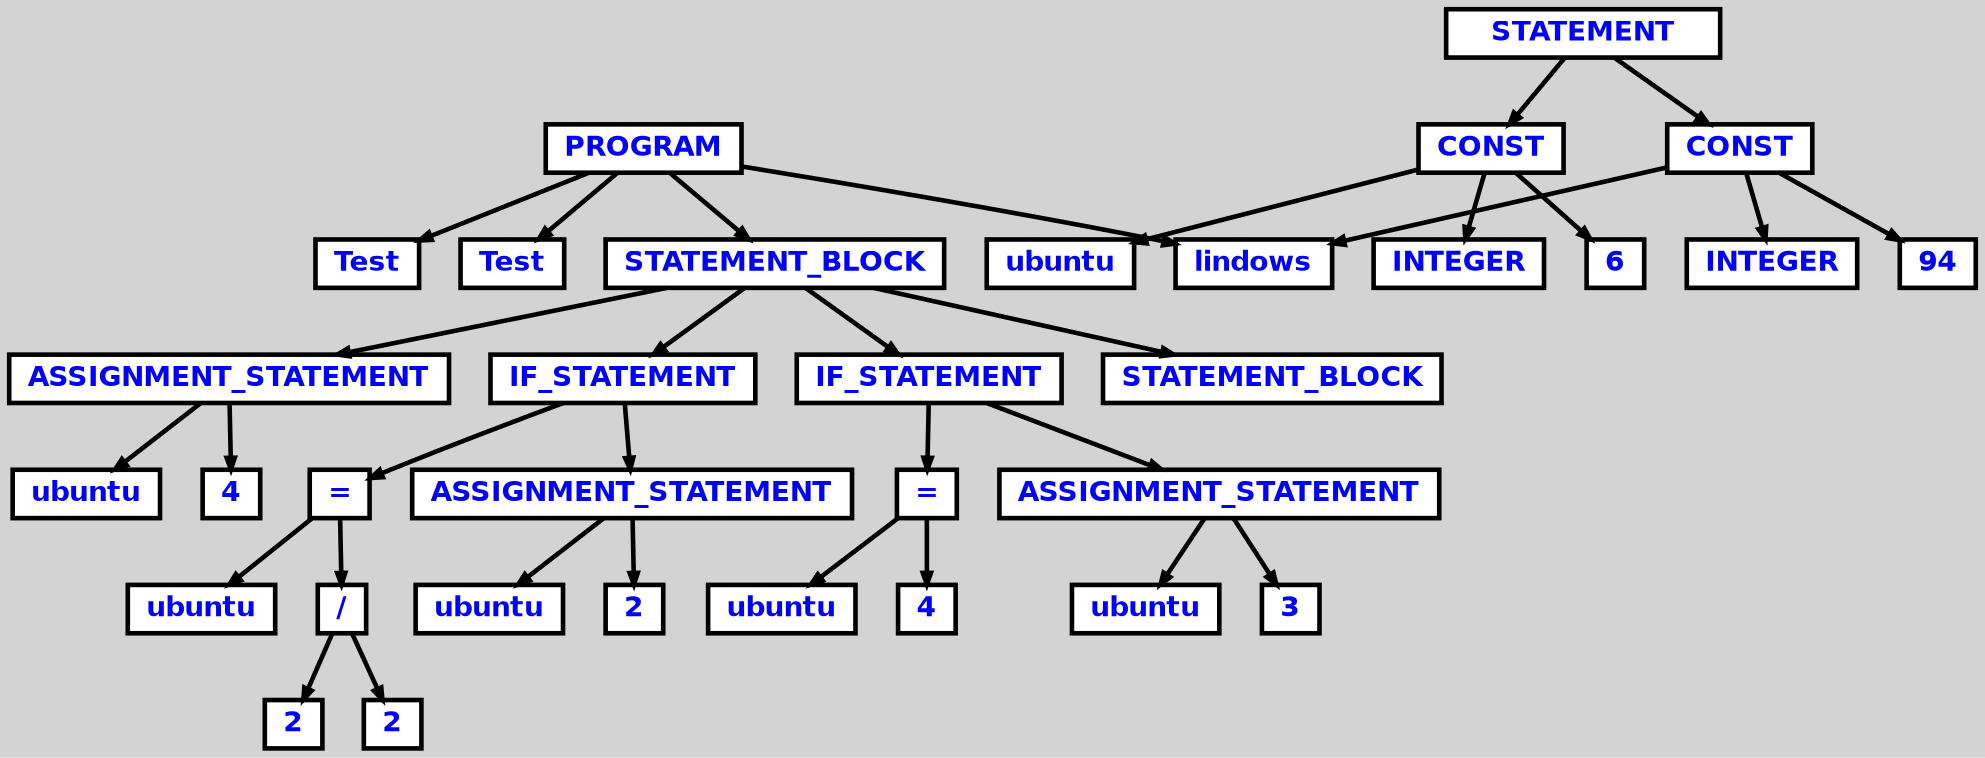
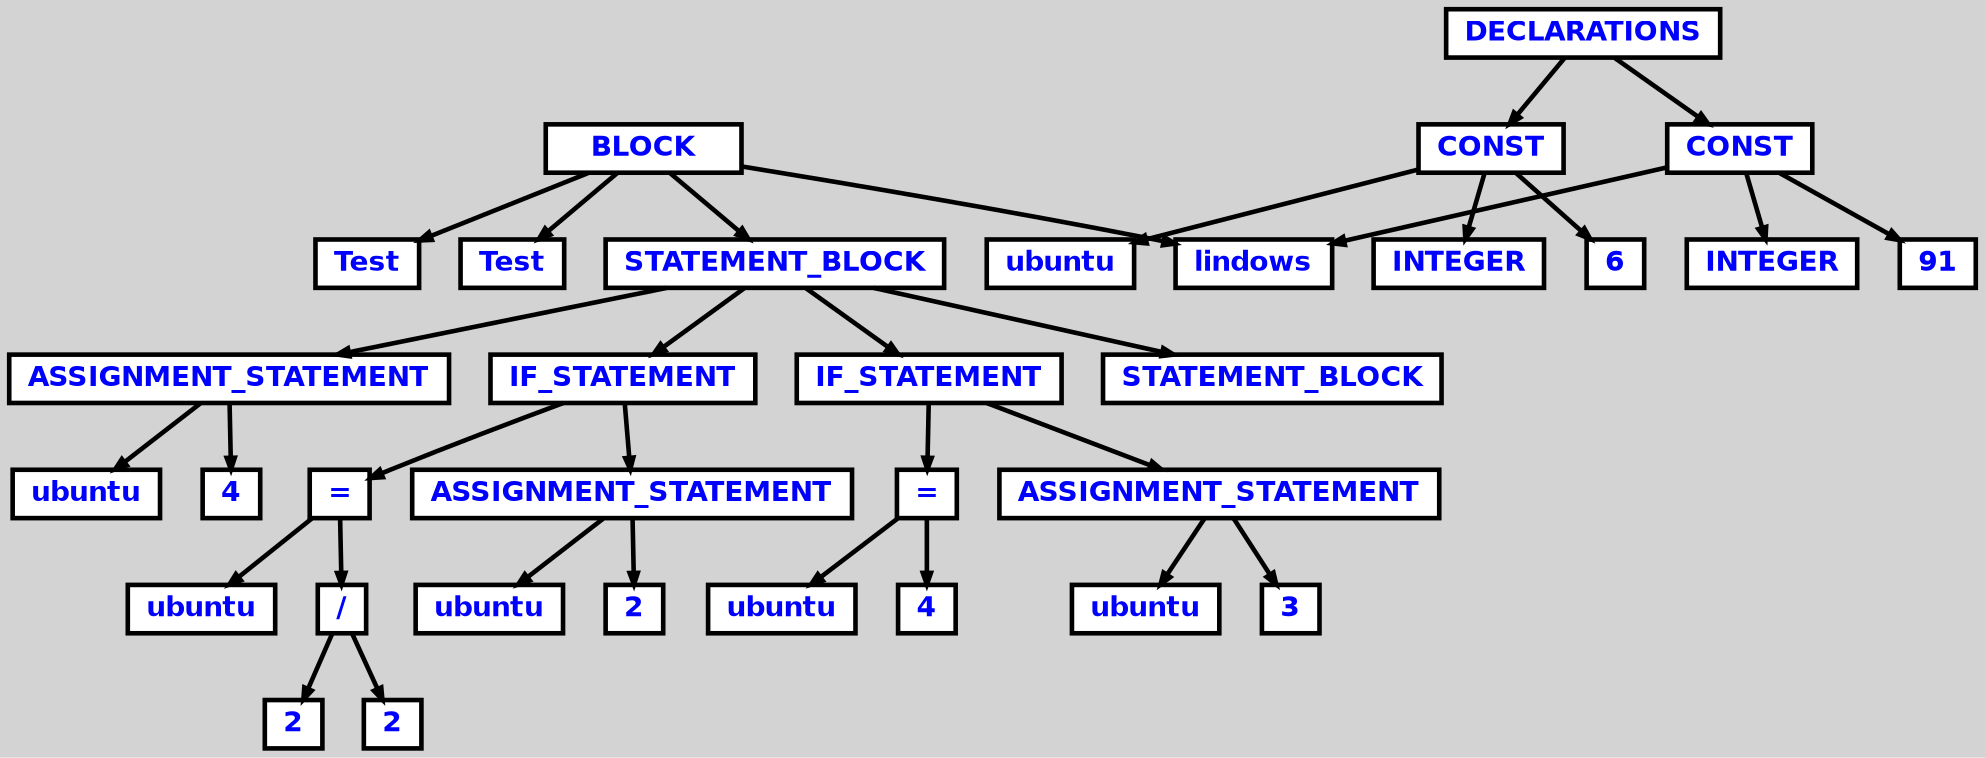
node "STATEMENT": label "STATEMENT" -> "DECLARATIONS"
node "PROGRAM": label "PROGRAM" -> "BLOCK"
node "94": label "94" -> "91"
